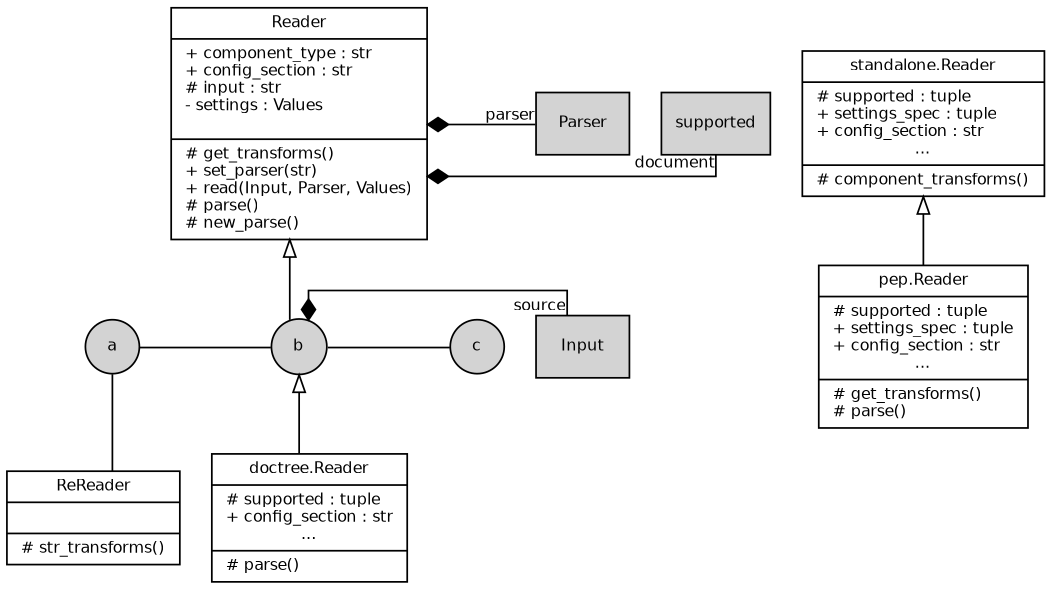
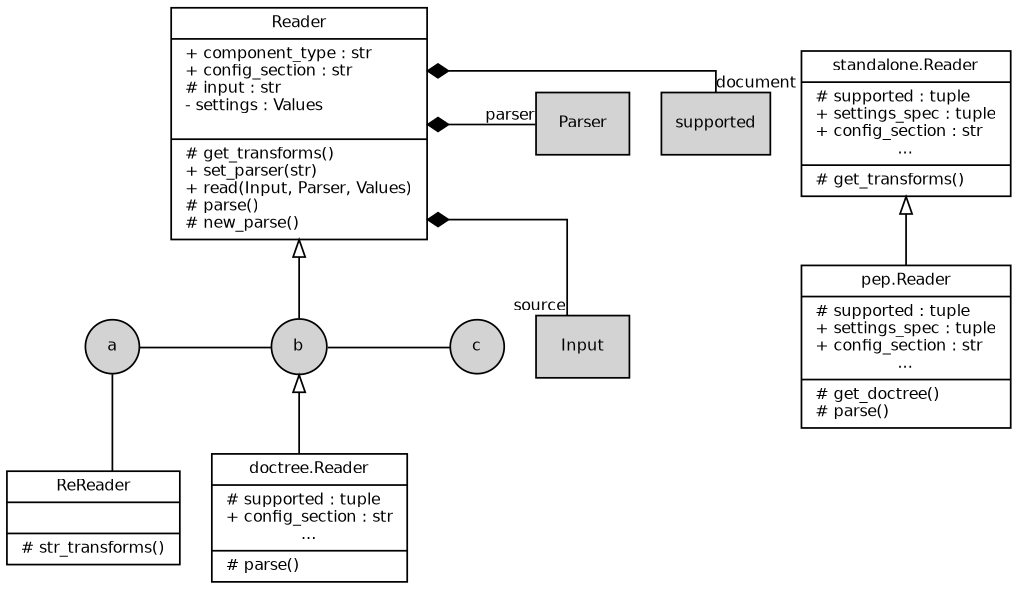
node "standalone.Reader": text "# component_transforms()" -> "# get_transforms()"
edge "Input" -> "b": now "Input" -> "Reader"
node "pep.Reader": text "# get_transforms()" -> "# get_doctree()"
